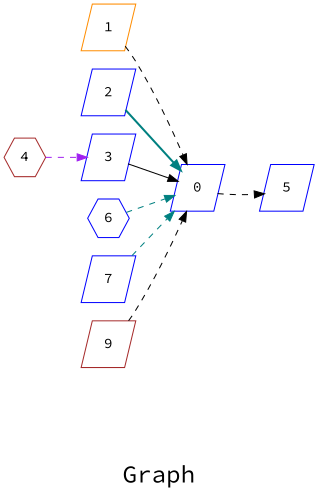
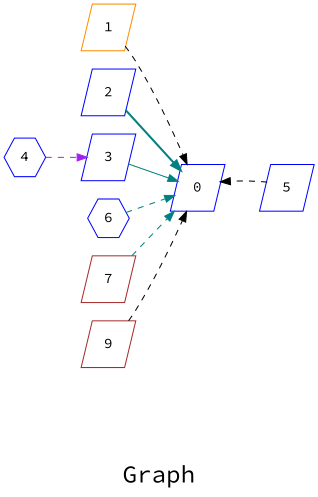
node "4": color brown -> blue
edge "3" -> "0": color black -> teal
edge "0" -> "5": reversed
node "7": color blue -> brown
